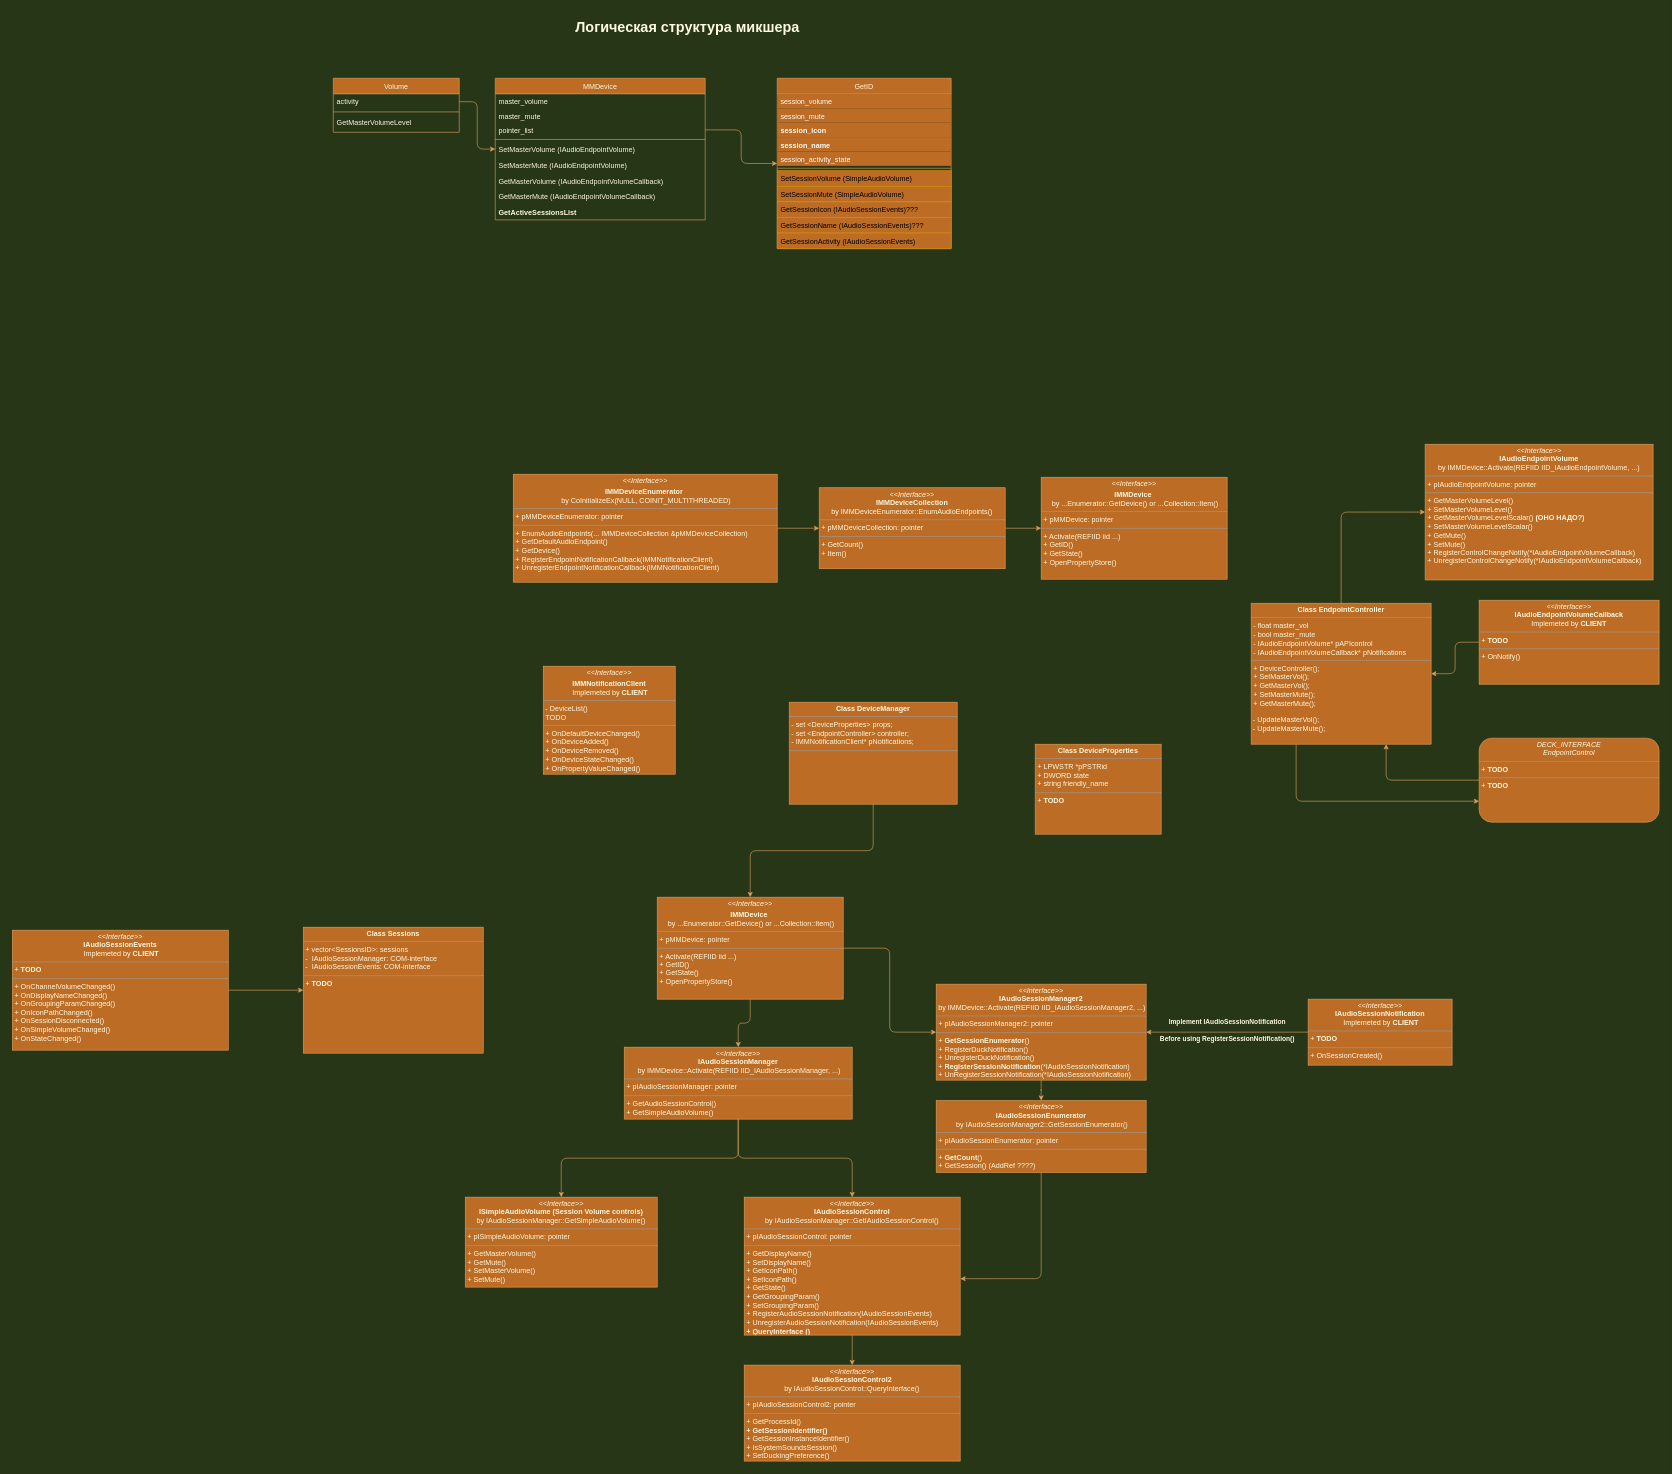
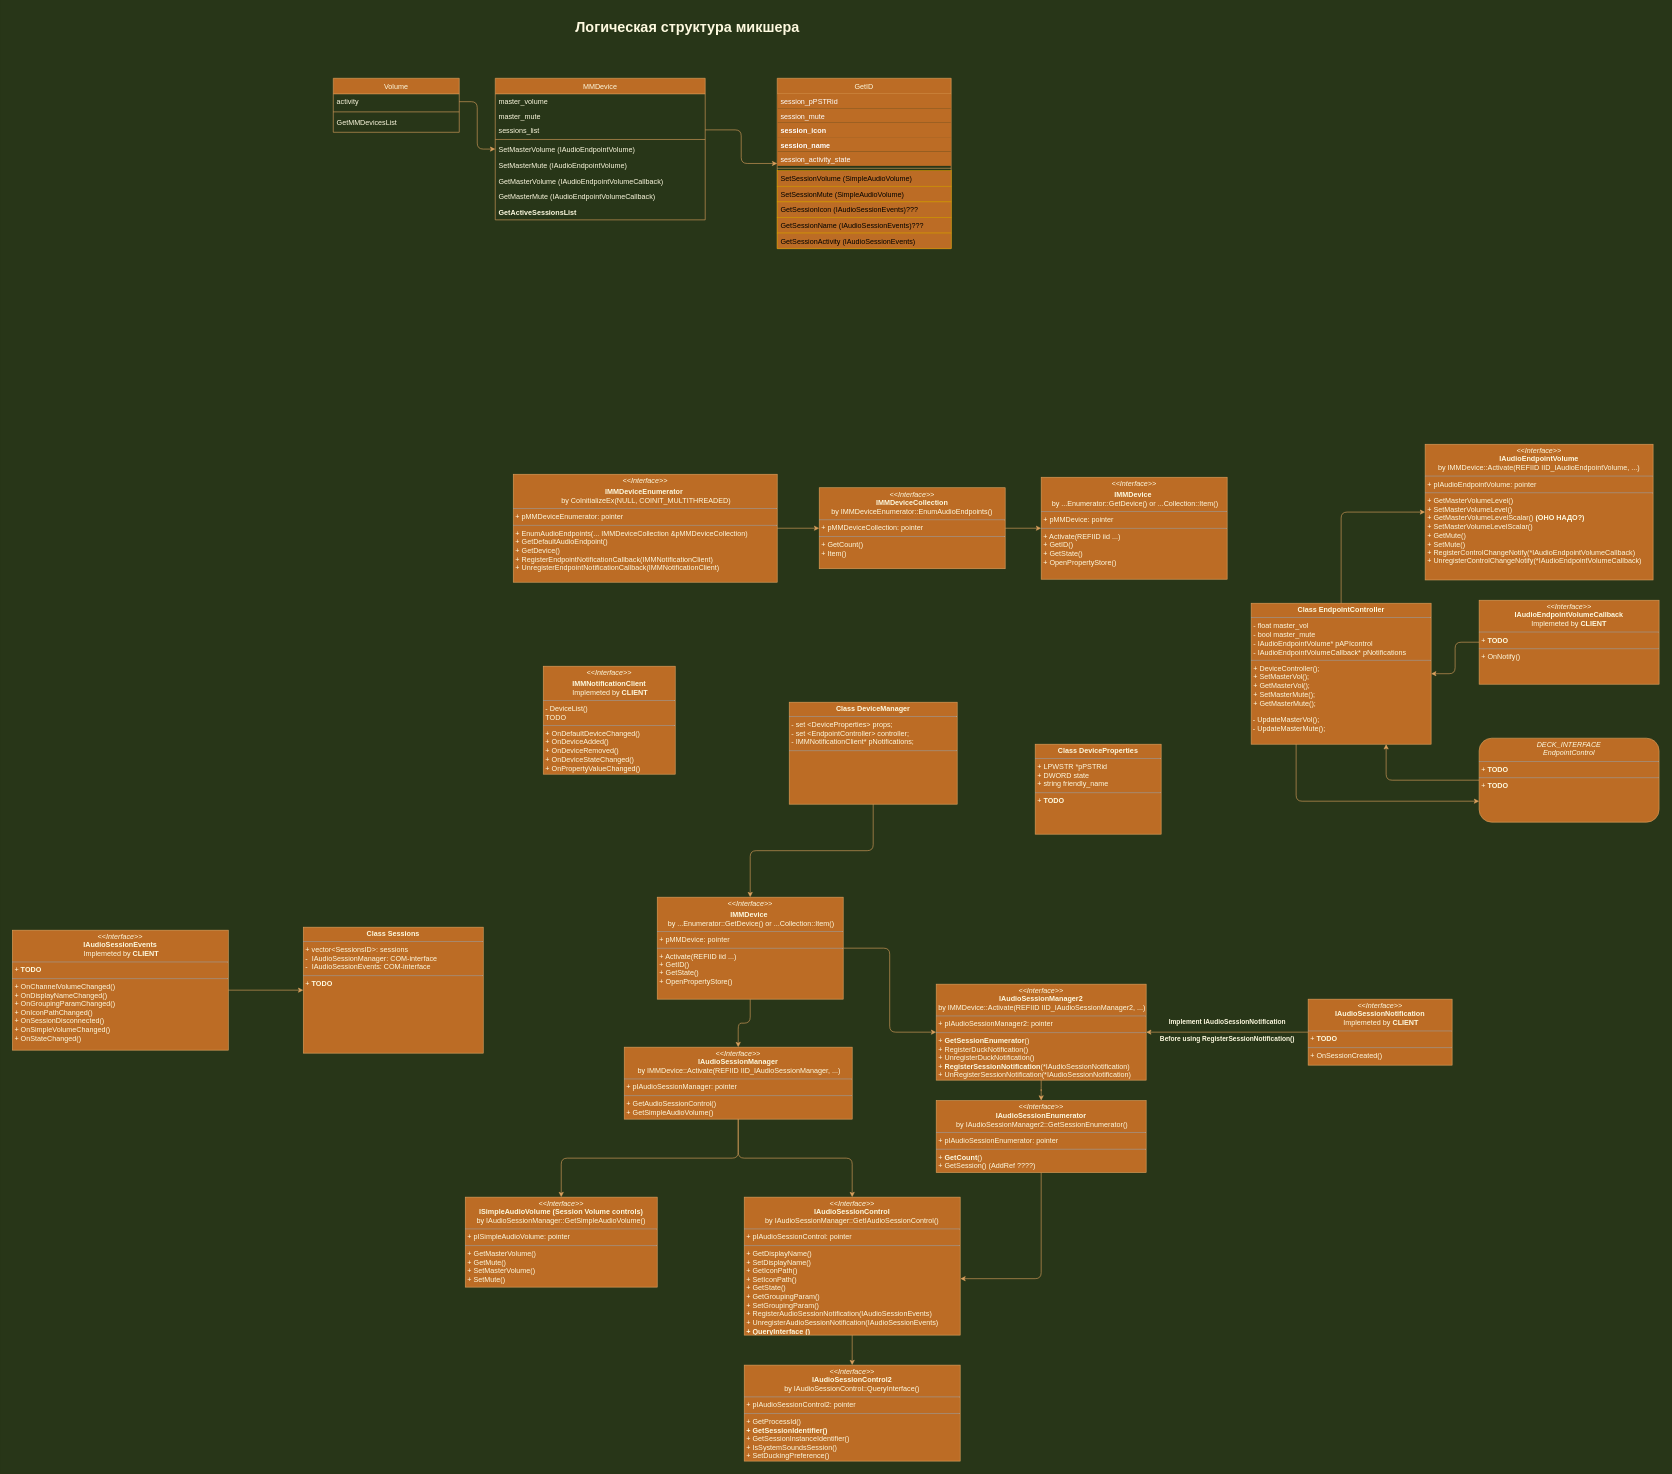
node "session_volume": label "session_volume" -> "session_pPSTRid"
node "GetMasterVolumeLevel": label "GetMasterVolumeLevel" -> "GetMMDevicesList"
node "pointer_list": label "pointer_list" -> "sessions_list"
